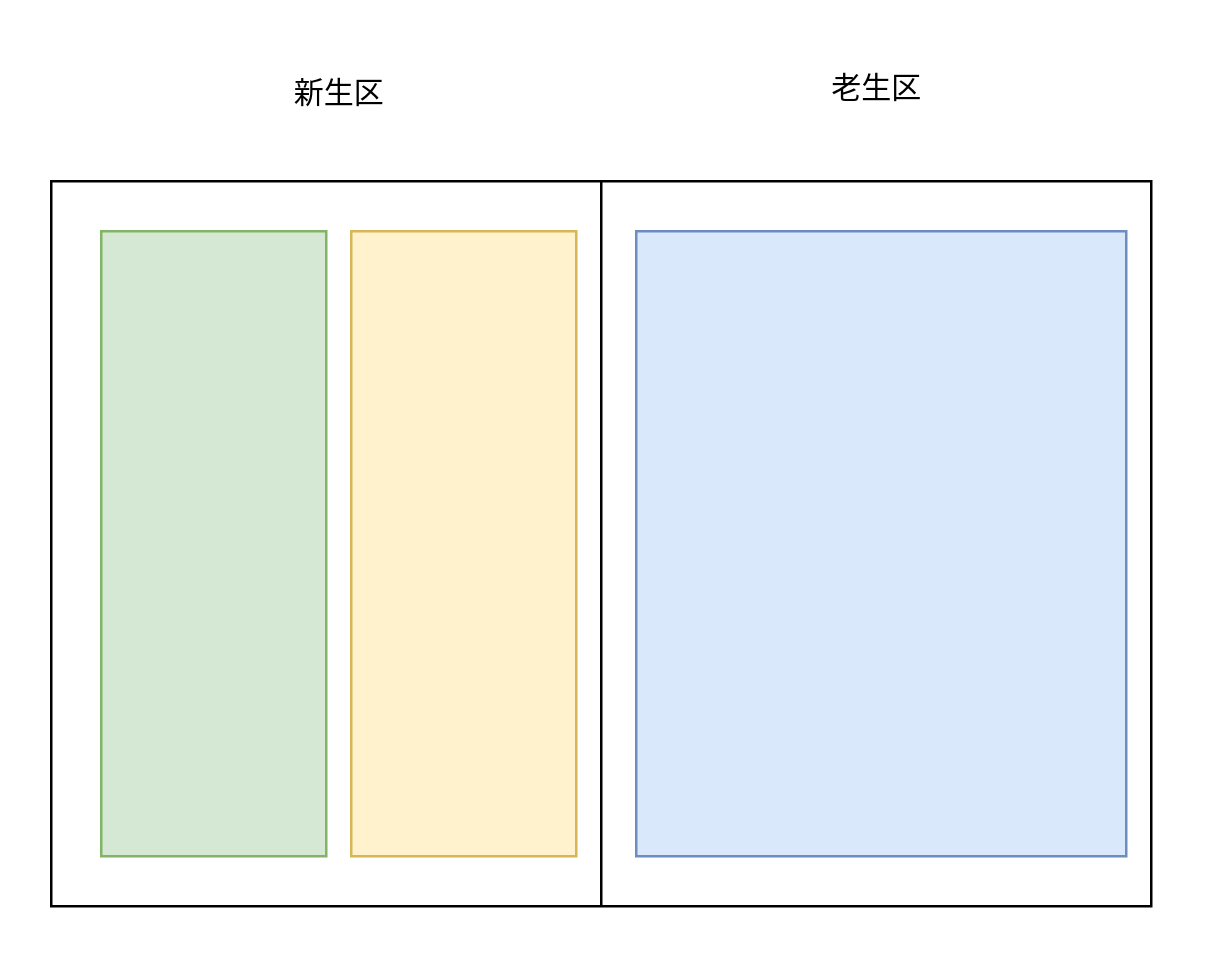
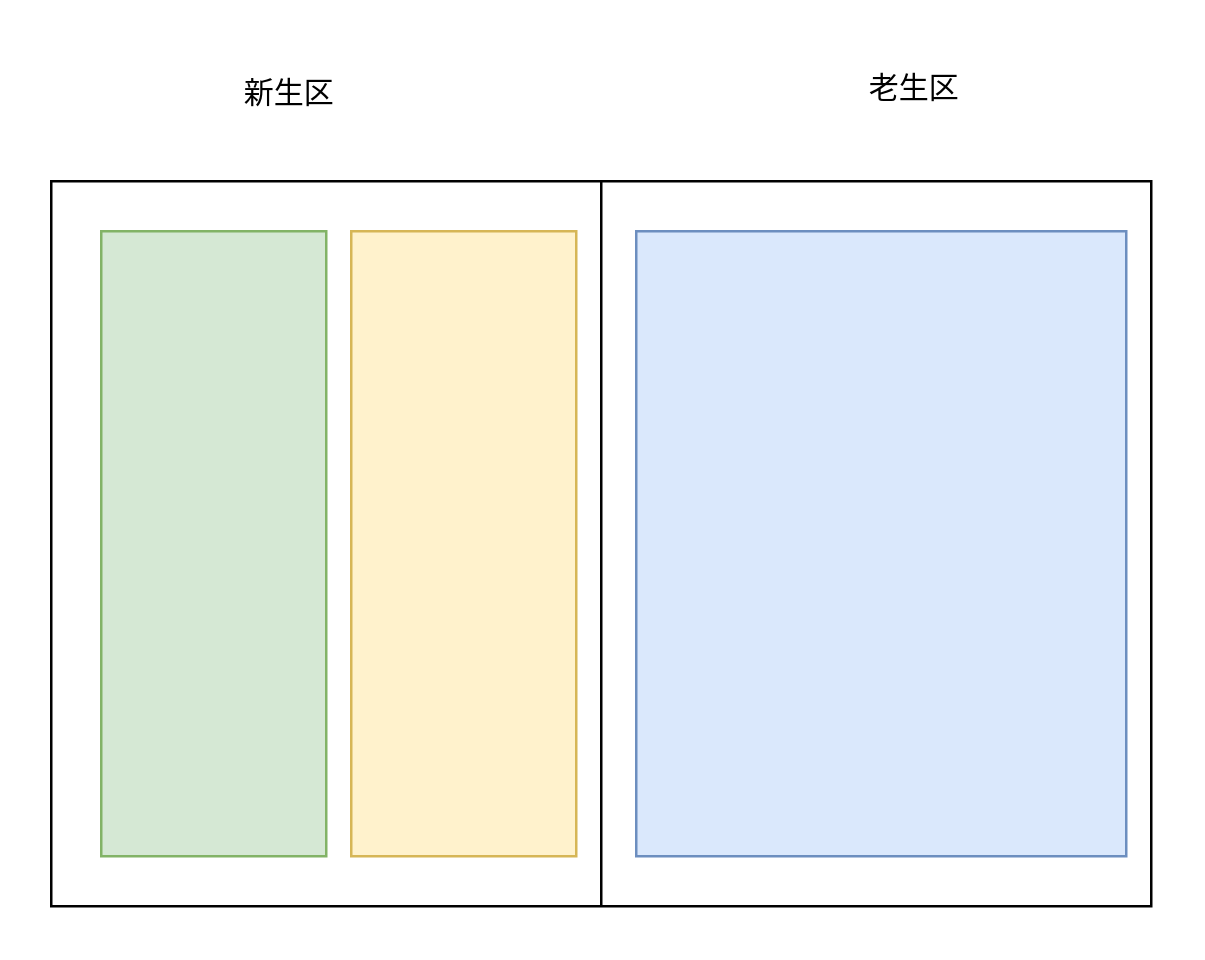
node "老生区": moved (876, 89) -> (914, 89)
node "新生区": moved (339, 94) -> (289, 94)
